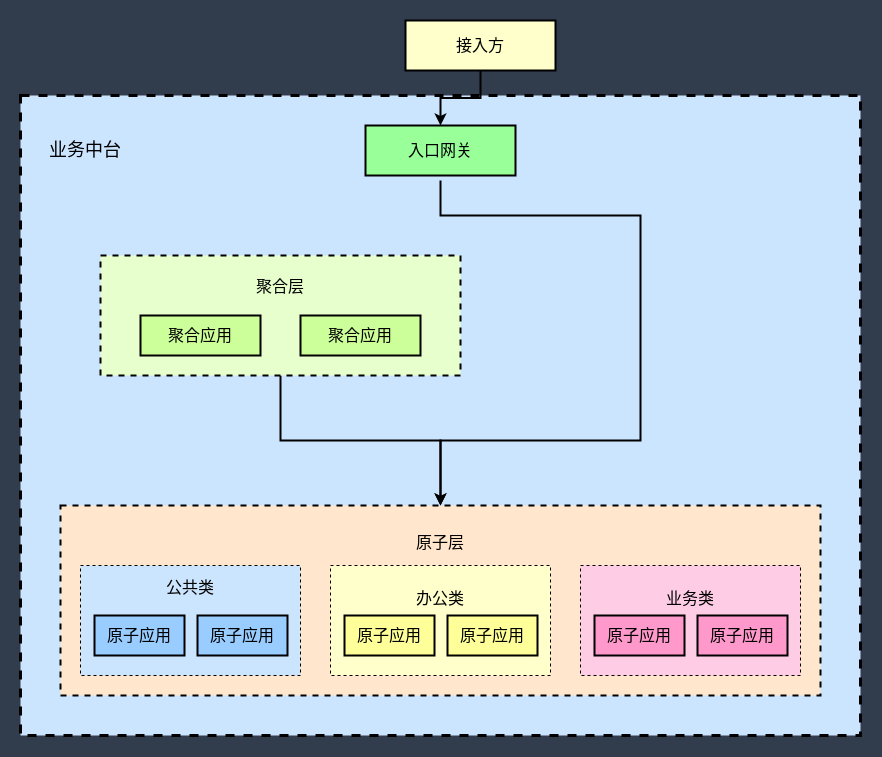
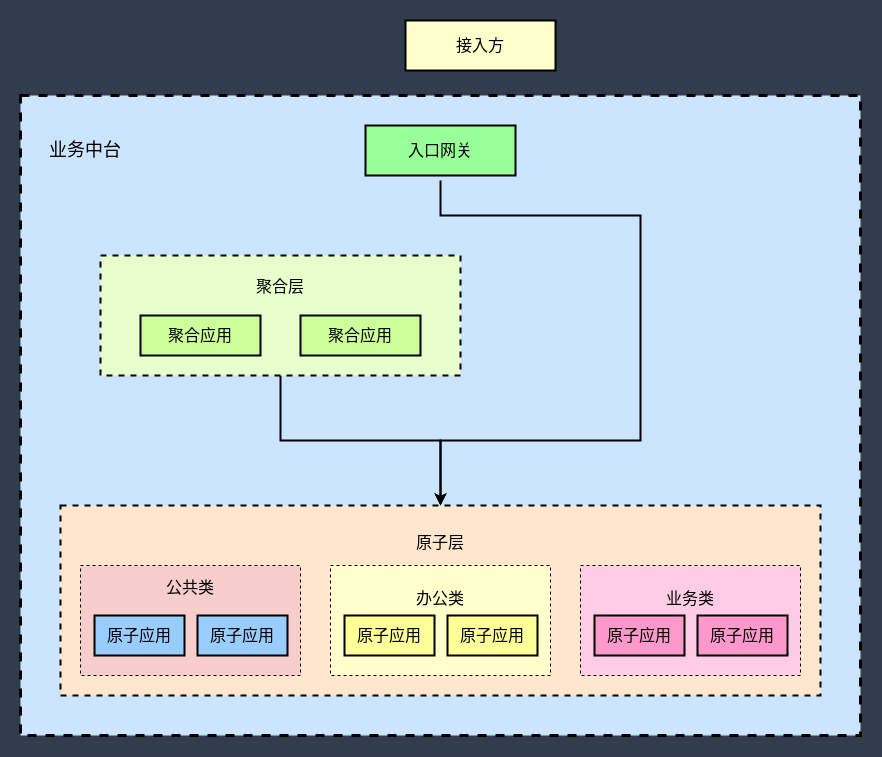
edge "接入方" -> "入口网关": removed
node "公共类": fillcolor #cce5ff -> #f8cecc
